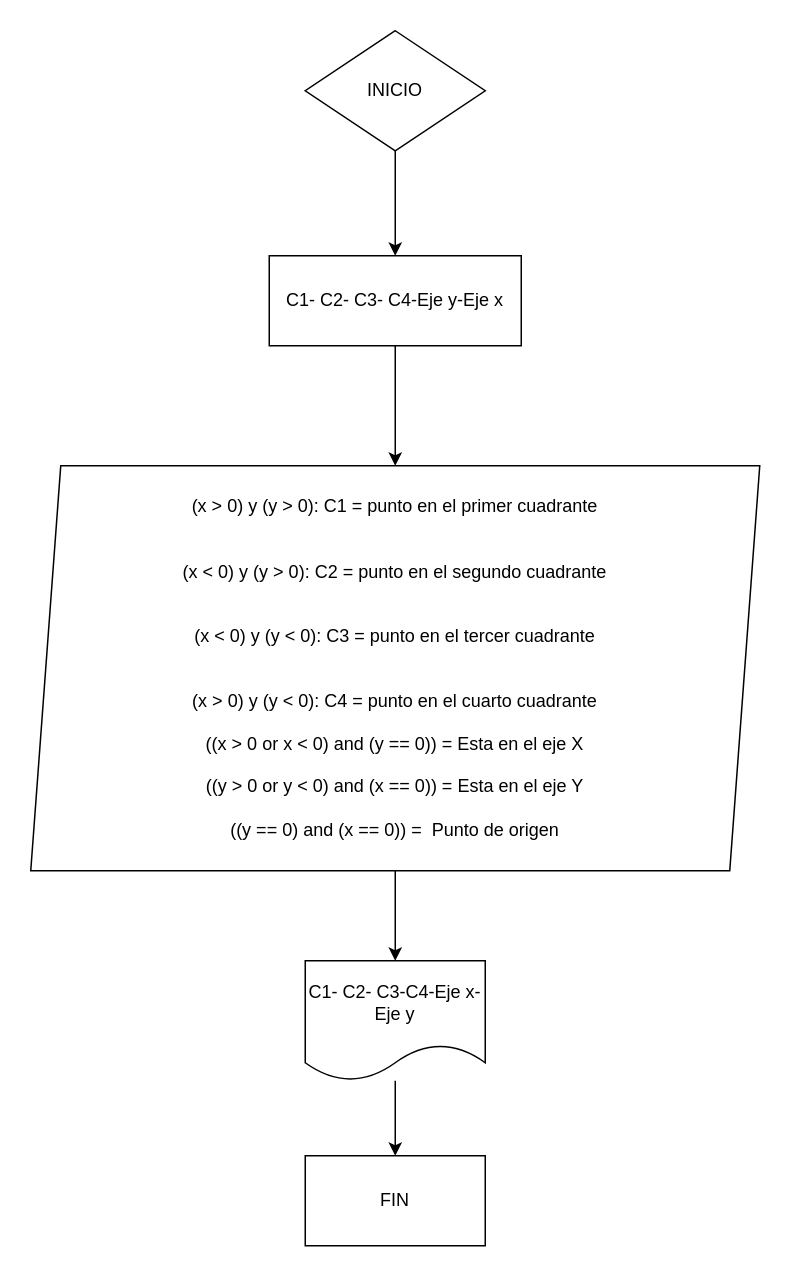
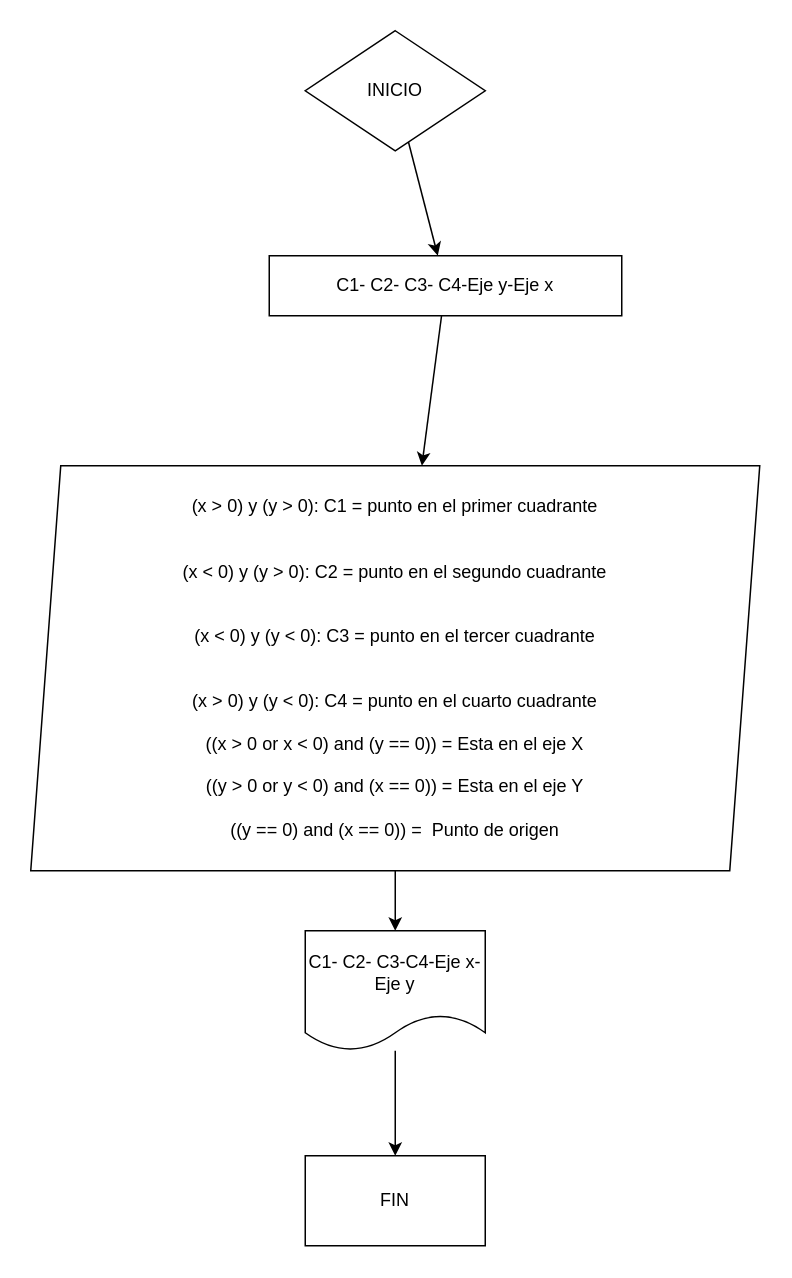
node "C1- C2- C3- C4-Eje y-Eje x": size 252x90 -> 353x60
node "C1- C2- C3-C4-Eje x- Eje y": moved (395, 1021) -> (395, 991)
